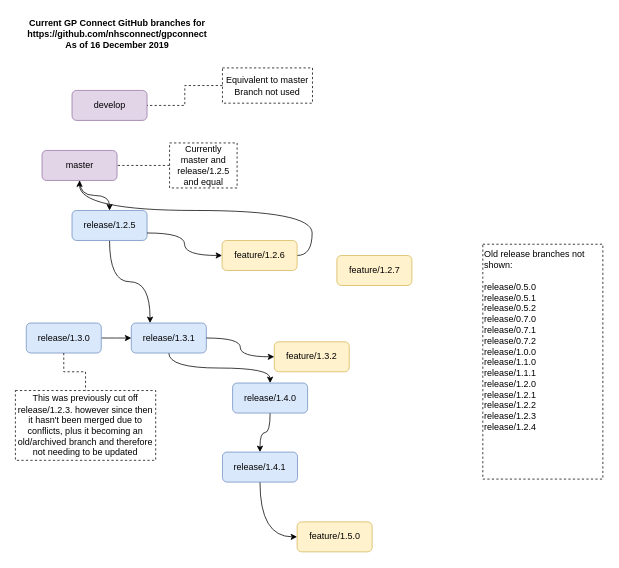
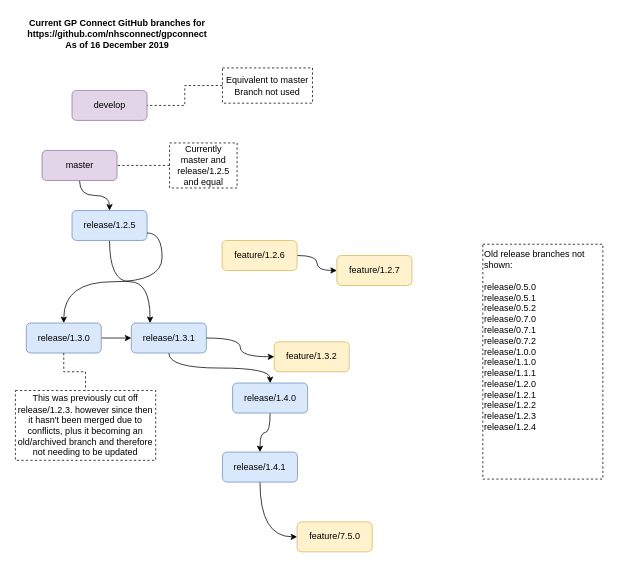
edge "feature/1.2.6" -> "master": now "feature/1.2.6" -> "feature/1.2.7"
edge "release/1.2.5" -> "feature/1.2.6": now "release/1.2.5" -> "release/1.3.0"
node "feature/1.5.0": label "feature/1.5.0" -> "feature/7.5.0"
